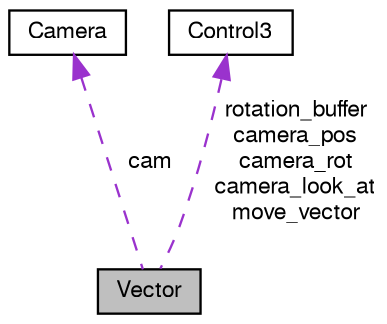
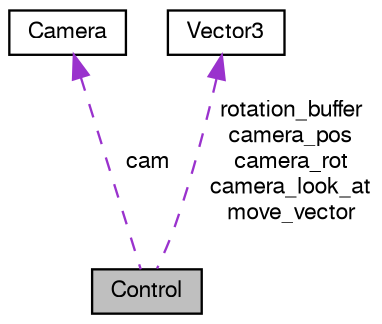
node "Control3": label "Control3" -> "Vector3"
node "Vector": label "Vector" -> "Control"
